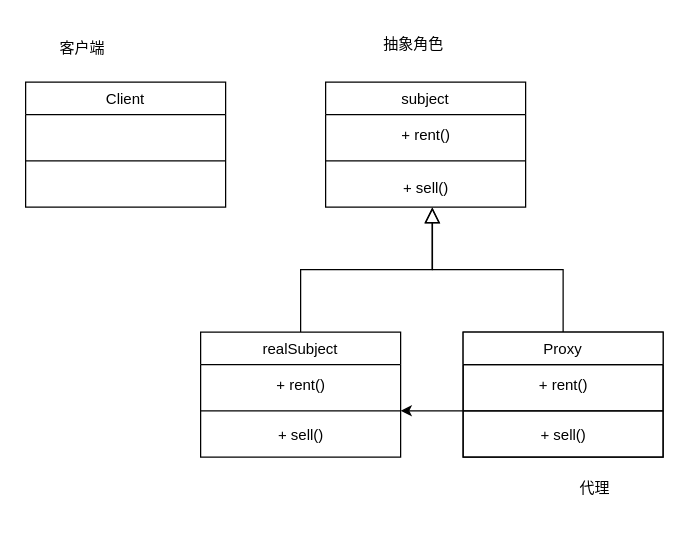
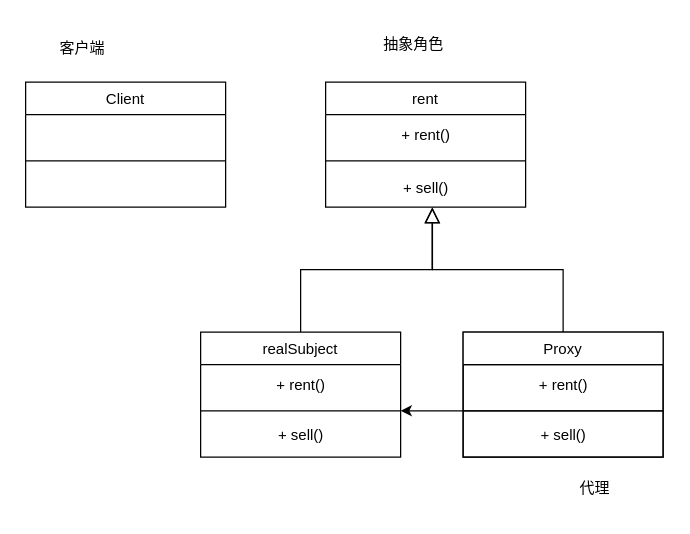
node "subject": label "subject" -> "rent"
